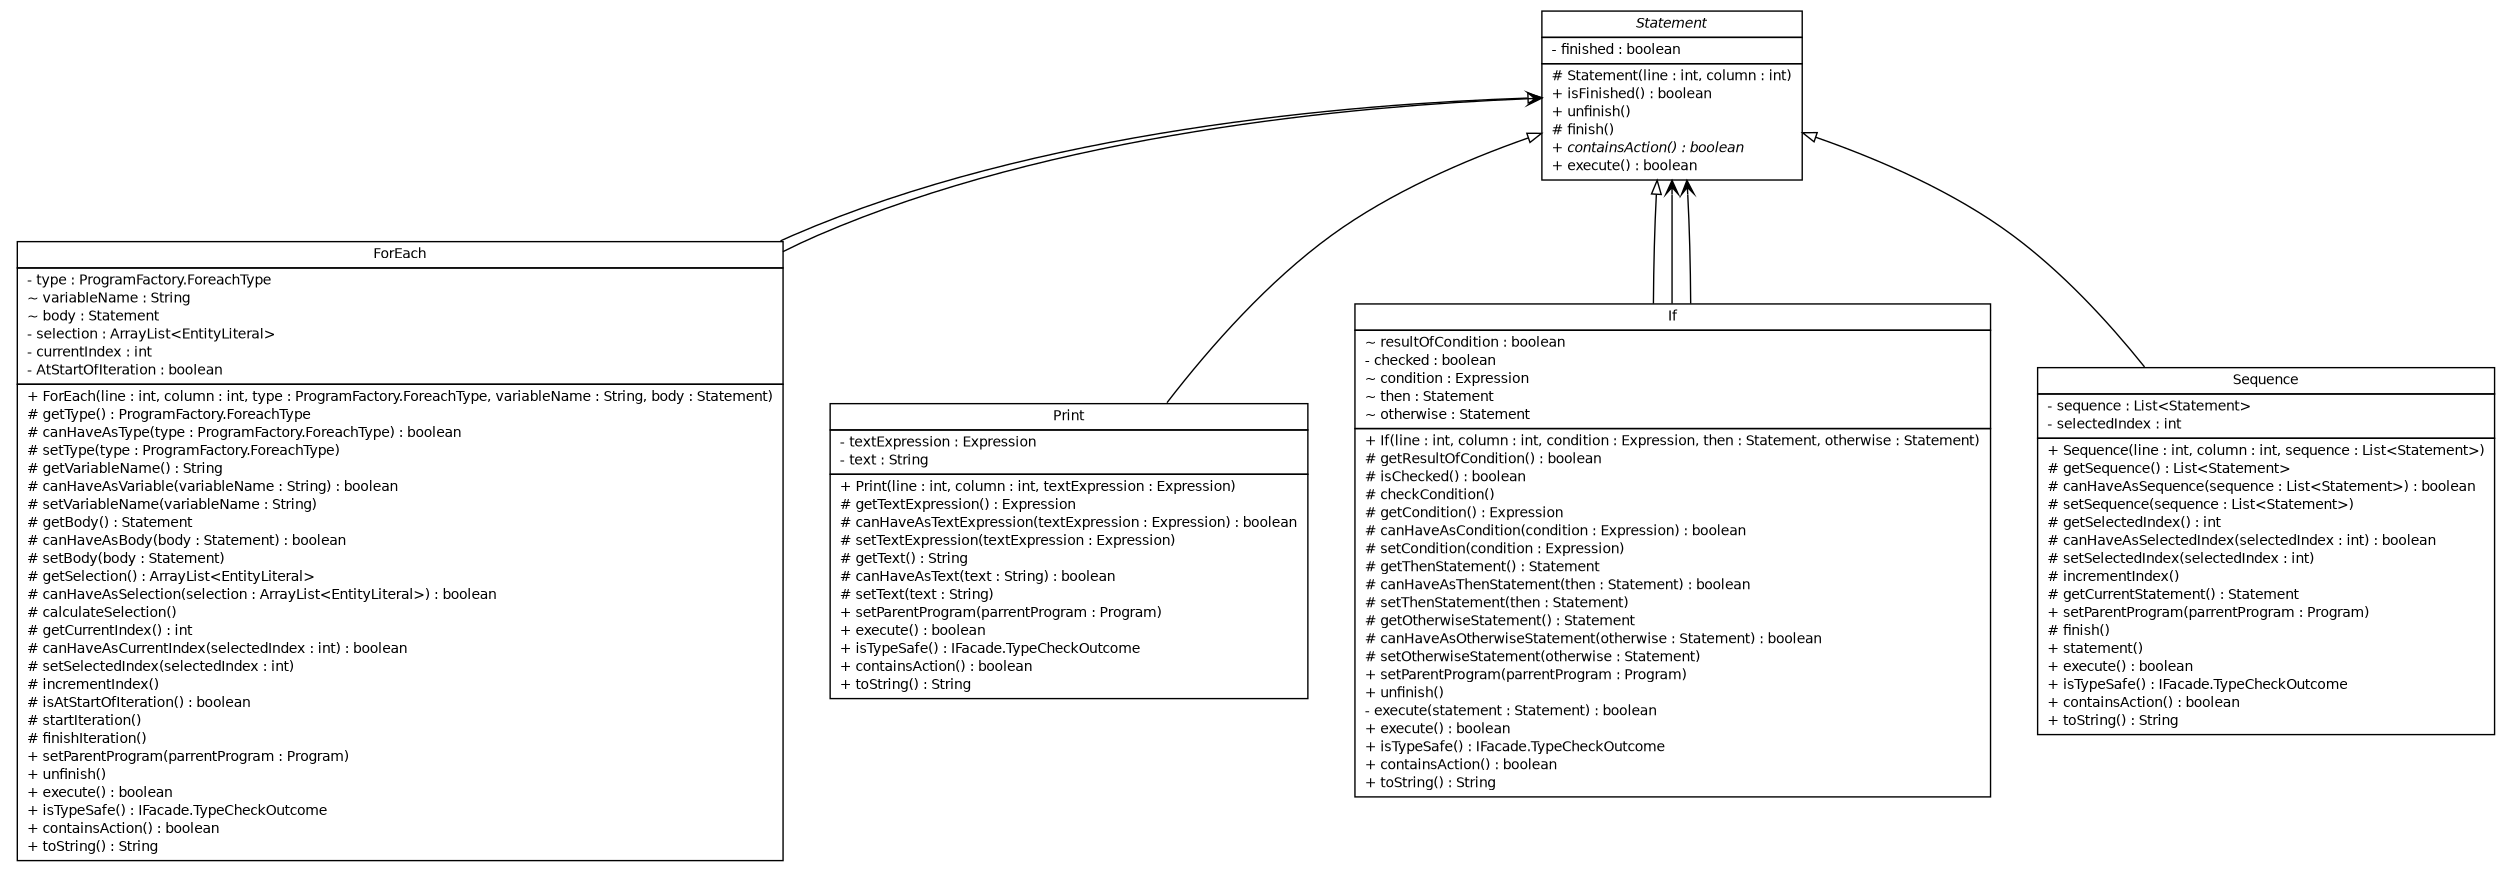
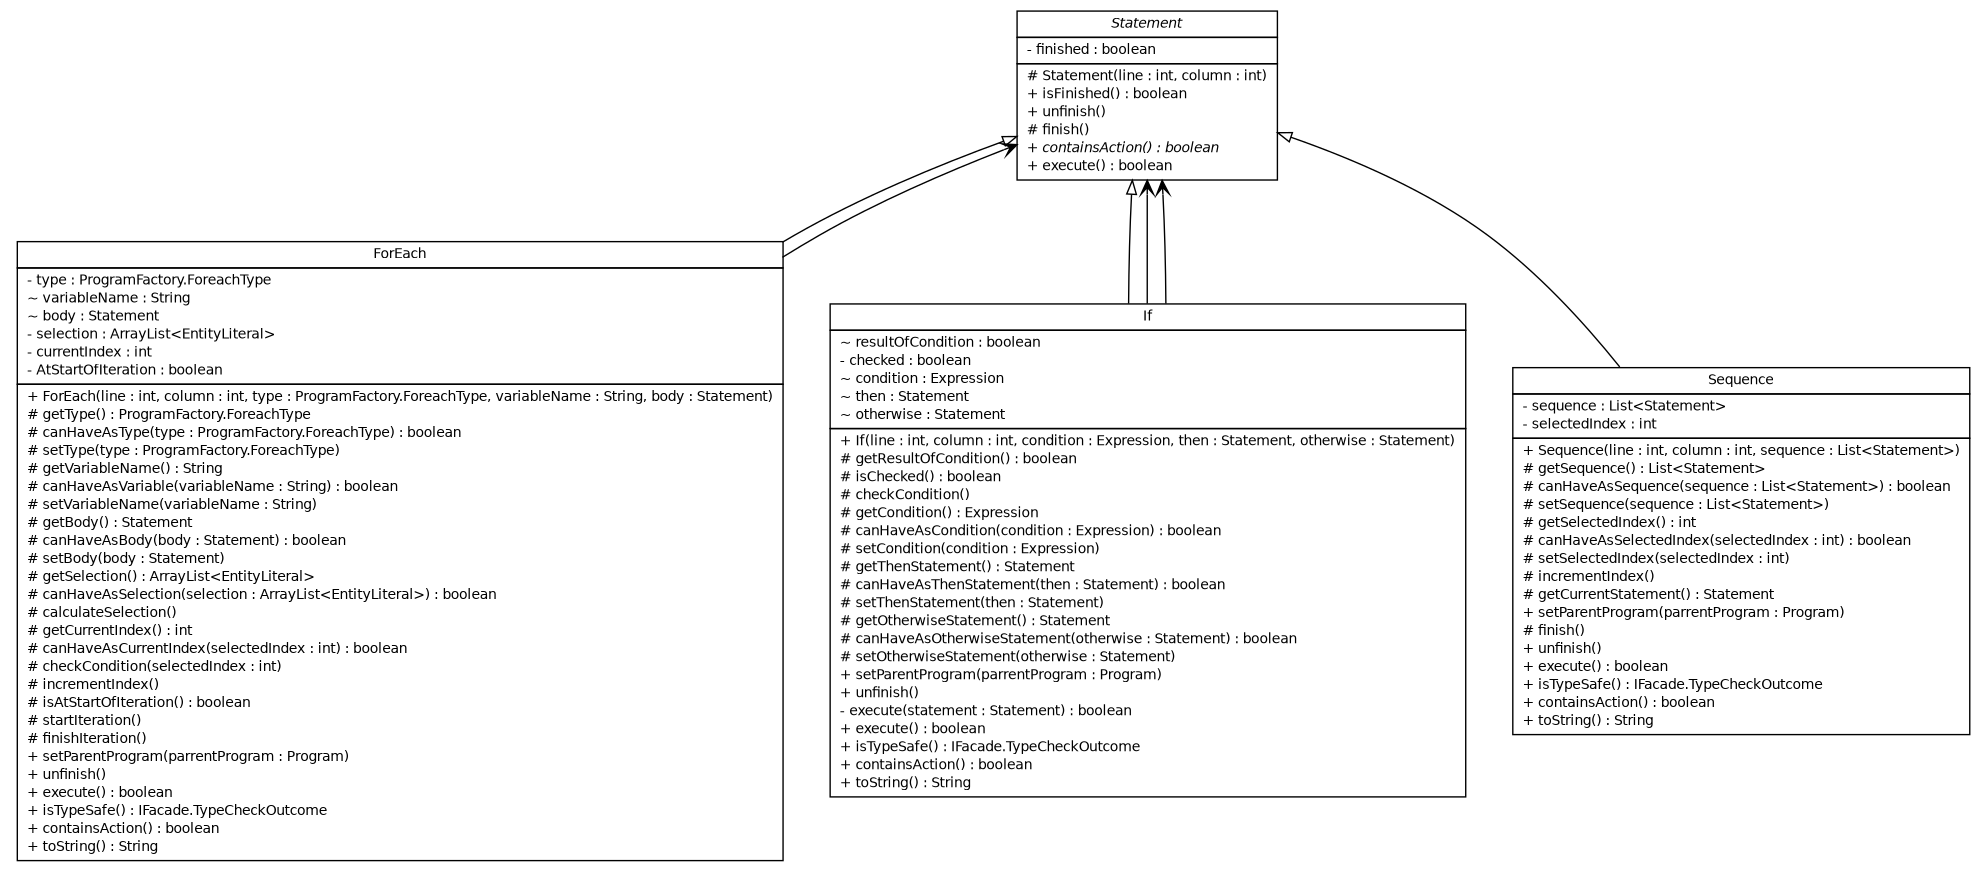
node "Print": removed
node "Sequence": text "+ statement()" -> "+ unfinish()"
node "ForEach": text "# setSelectedIndex(selectedIndex : int)" -> "# checkCondition(selectedIndex : int)"
